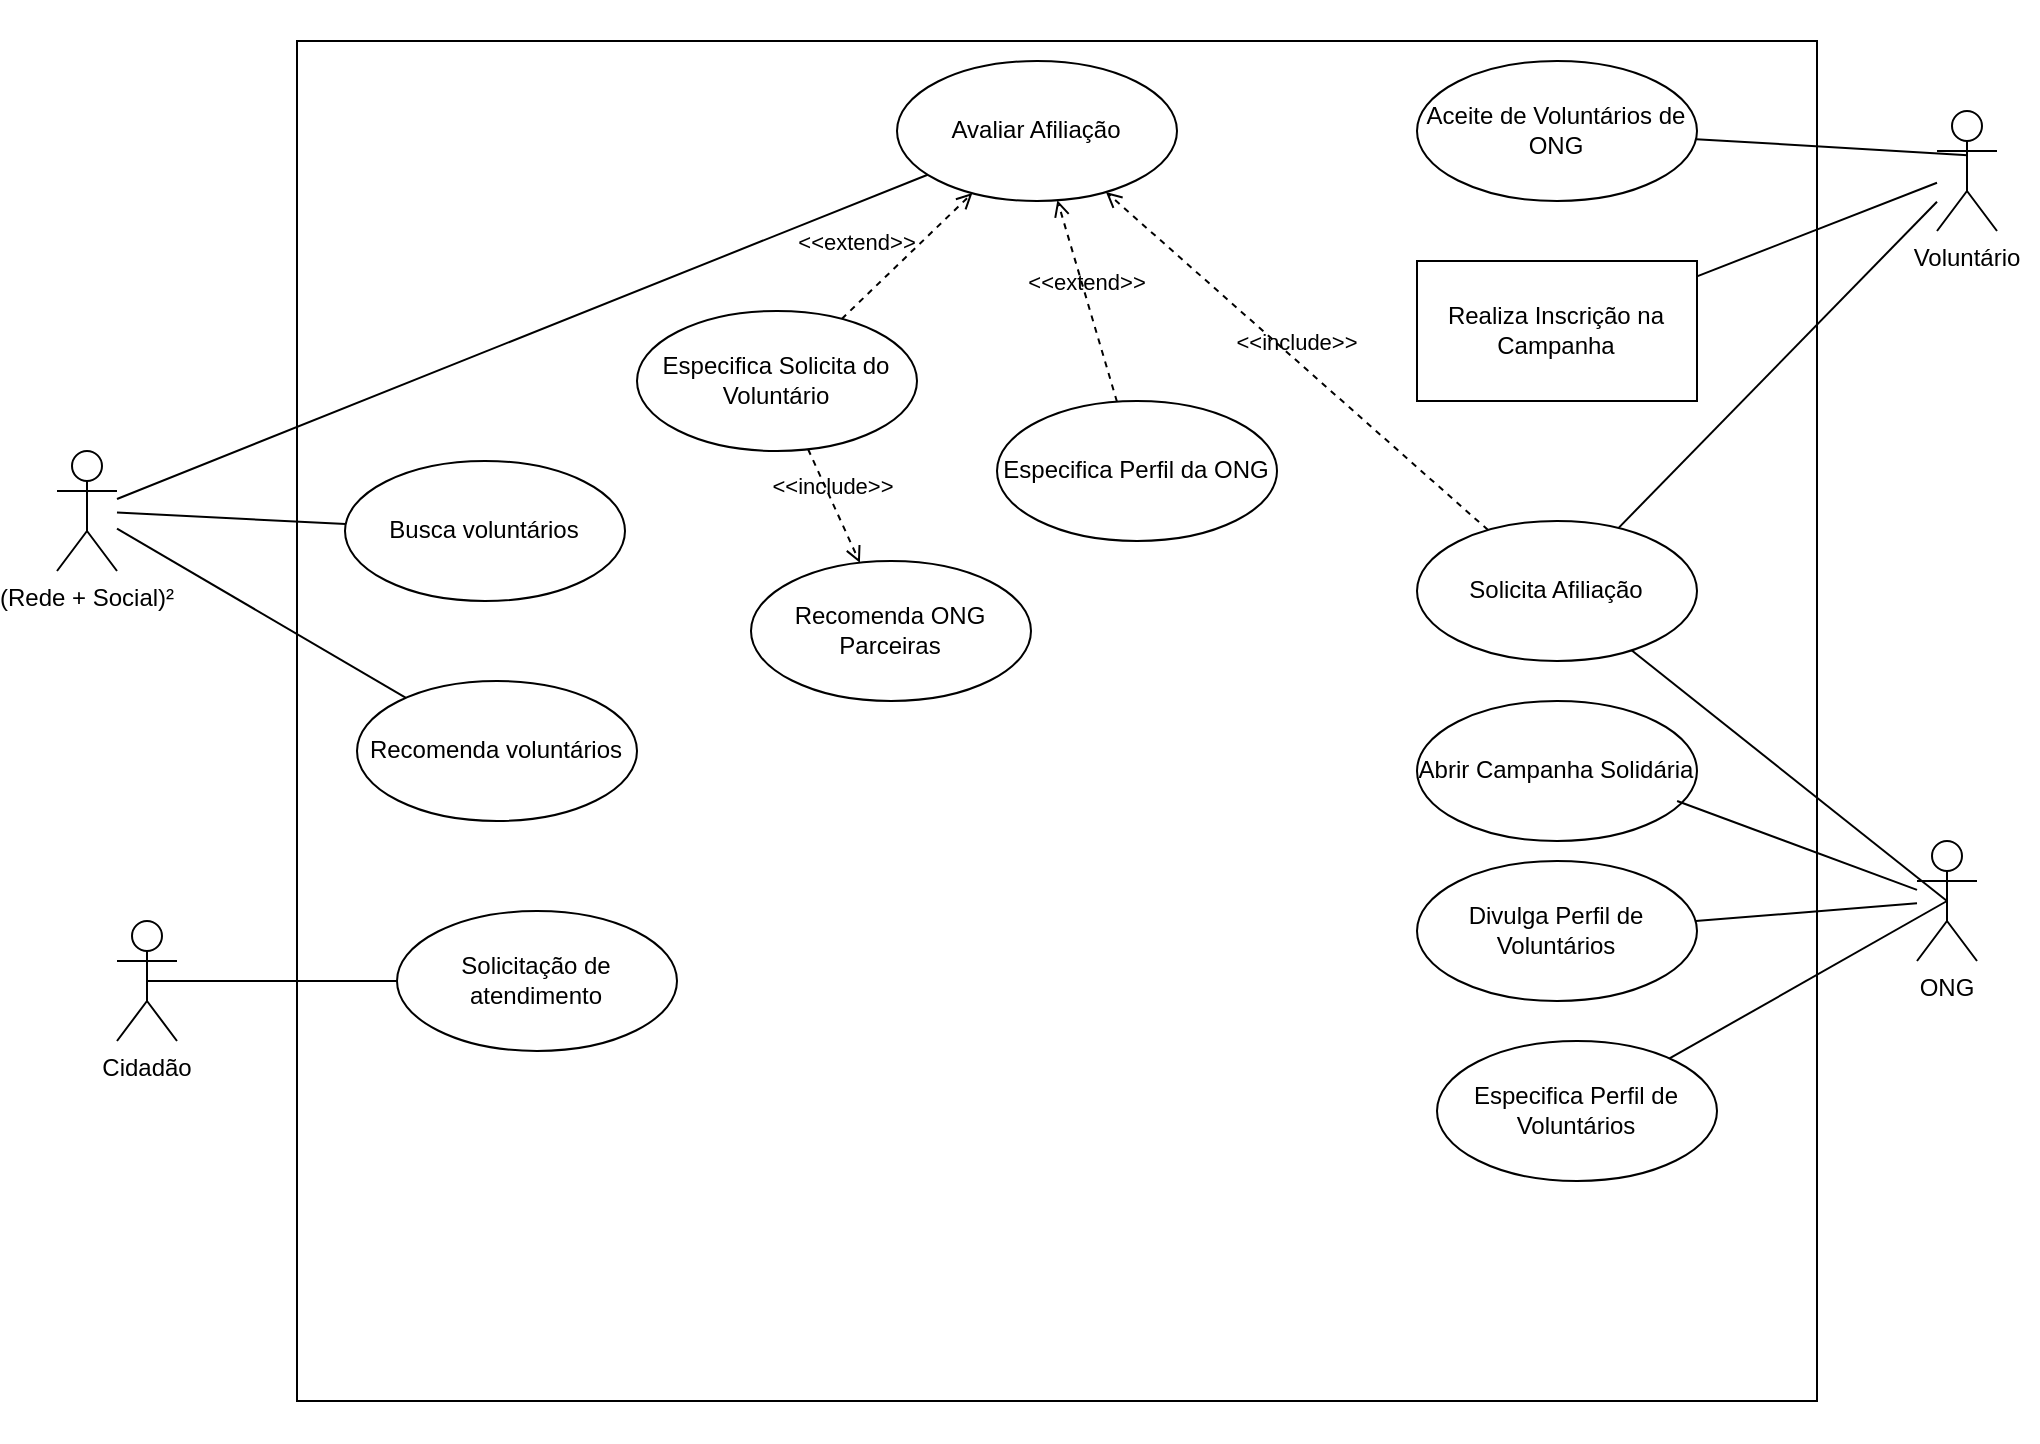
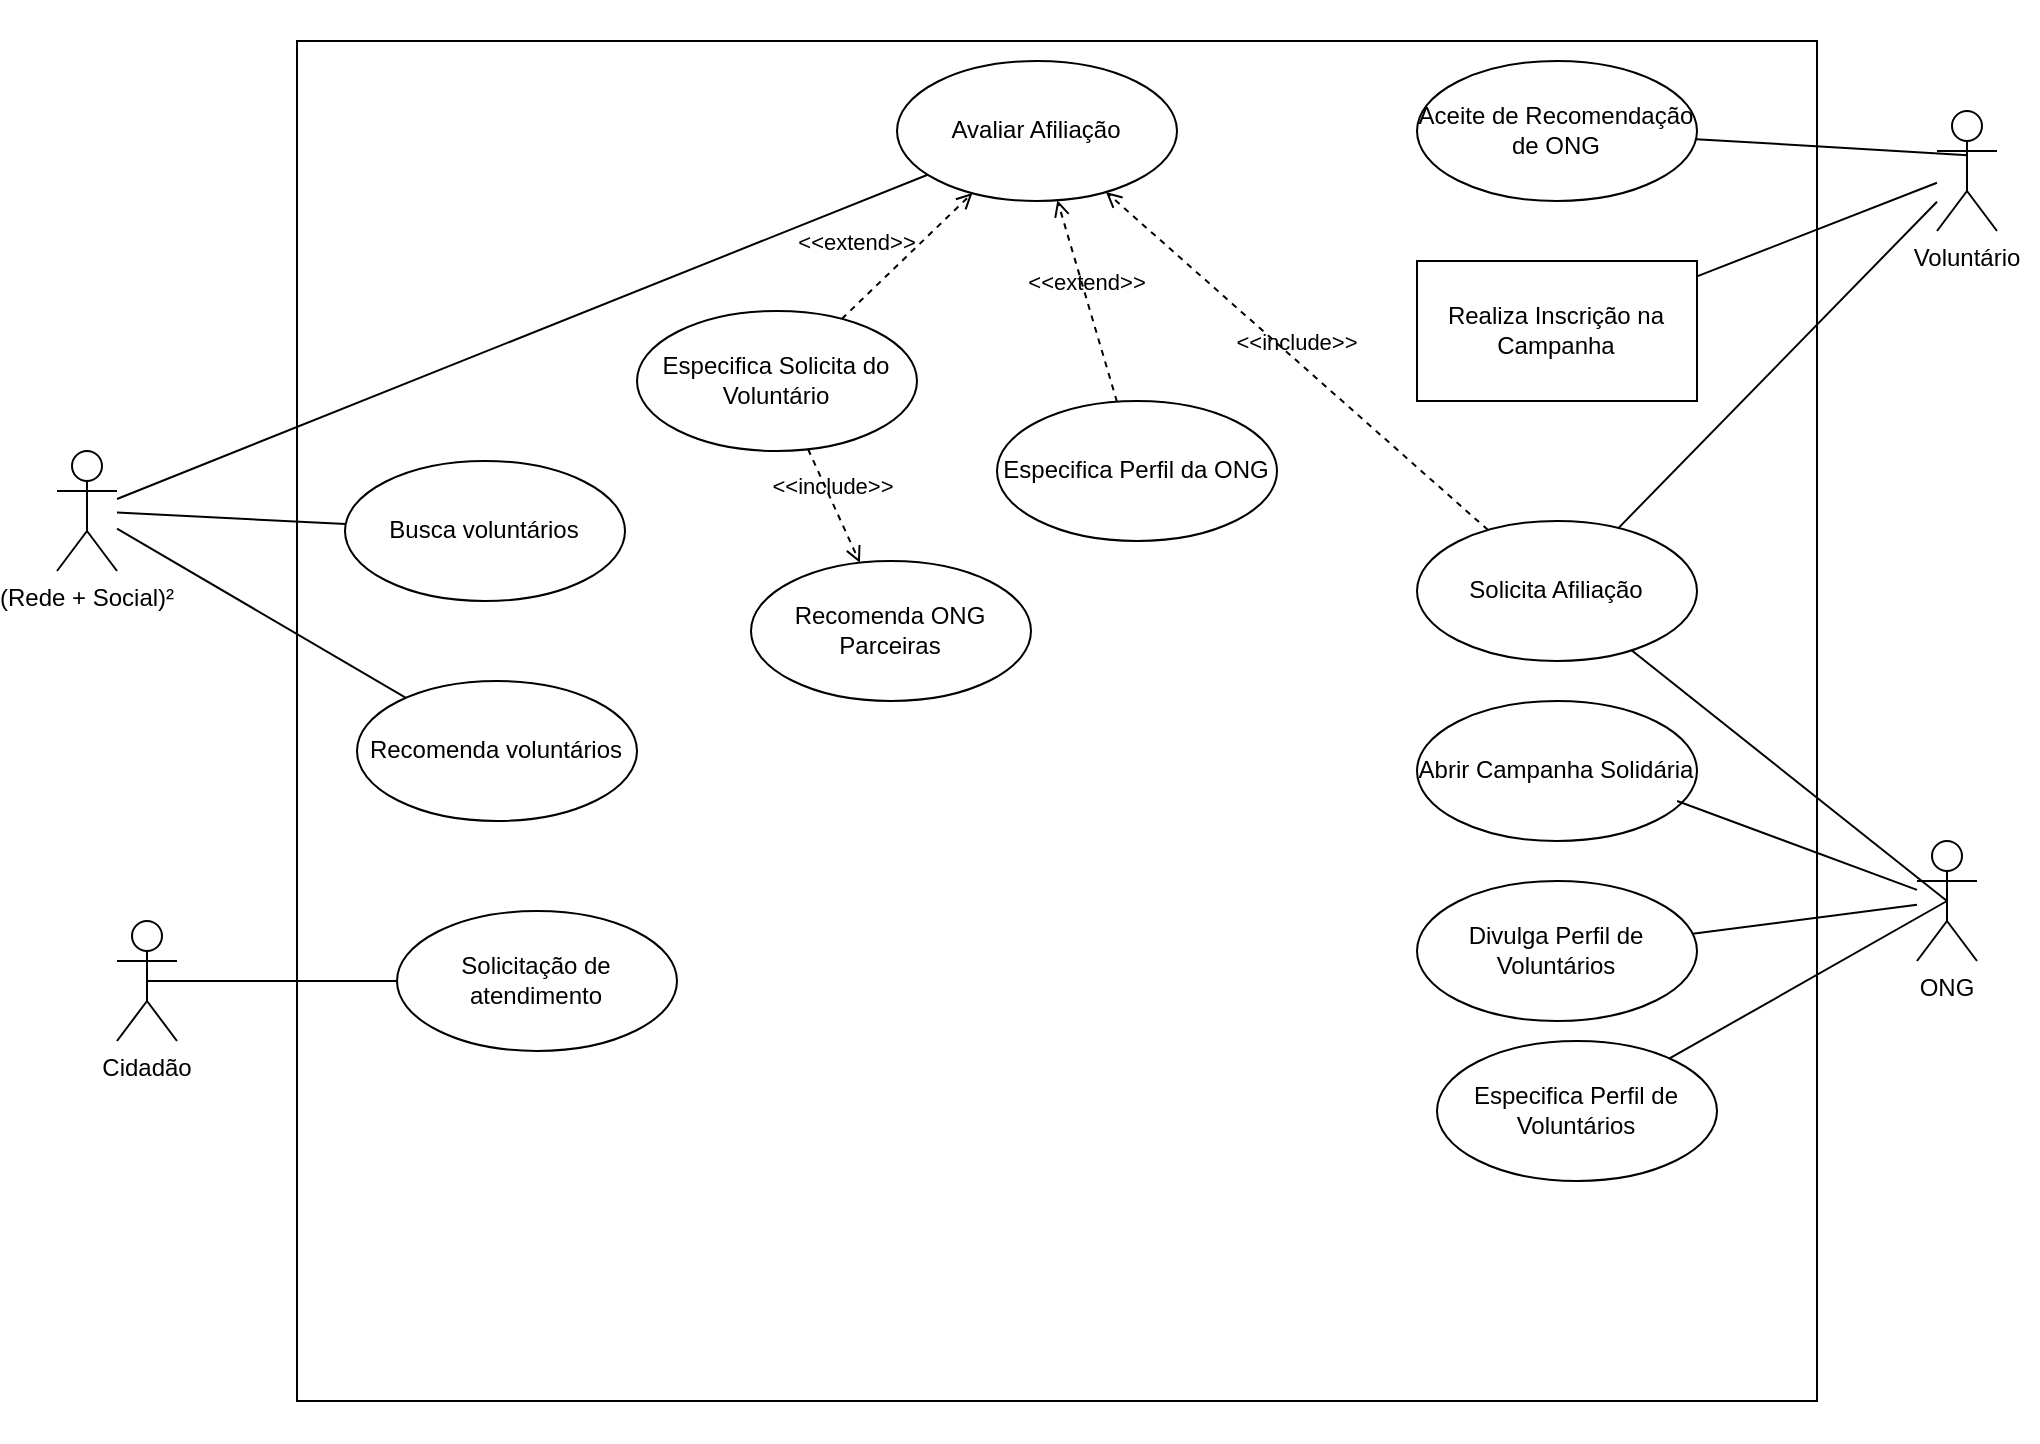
node "Aceite de Voluntários de ONG": label "Aceite de Voluntários de ONG" -> "Aceite de Recomendação de ONG"
node "Divulga Perfil de Voluntários": moved (1557, 931) -> (1557, 951)
